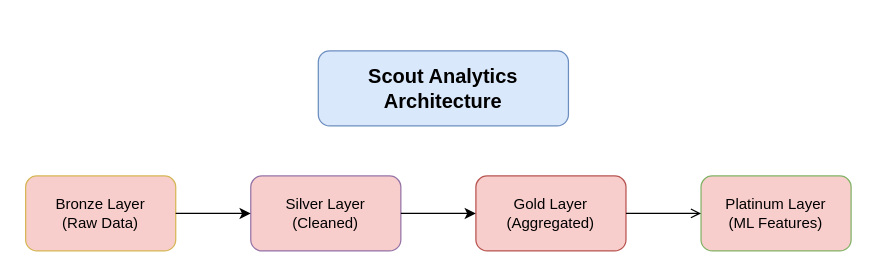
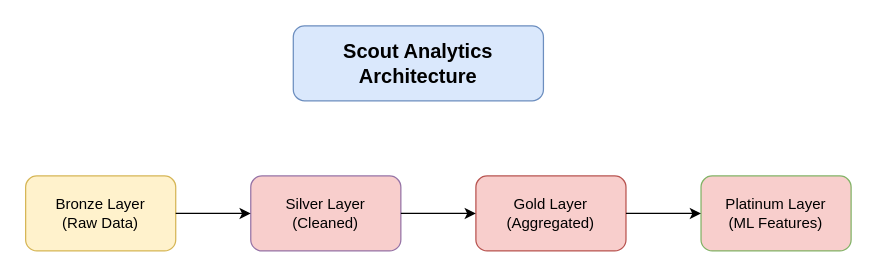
node "Scout Analytics Architecture": moved (443, 88) -> (418, 63)
node "Bronze Layer (Raw Data)": fillcolor #f8cecc -> #fff2cc
edge "Gold Layer (Aggregated)" -> "Platinum Layer (ML Features)": arrowhead open -> classic
